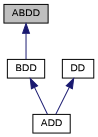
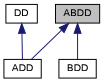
edge "ADD" -> "BDD": now "ADD" -> "ABDD"
